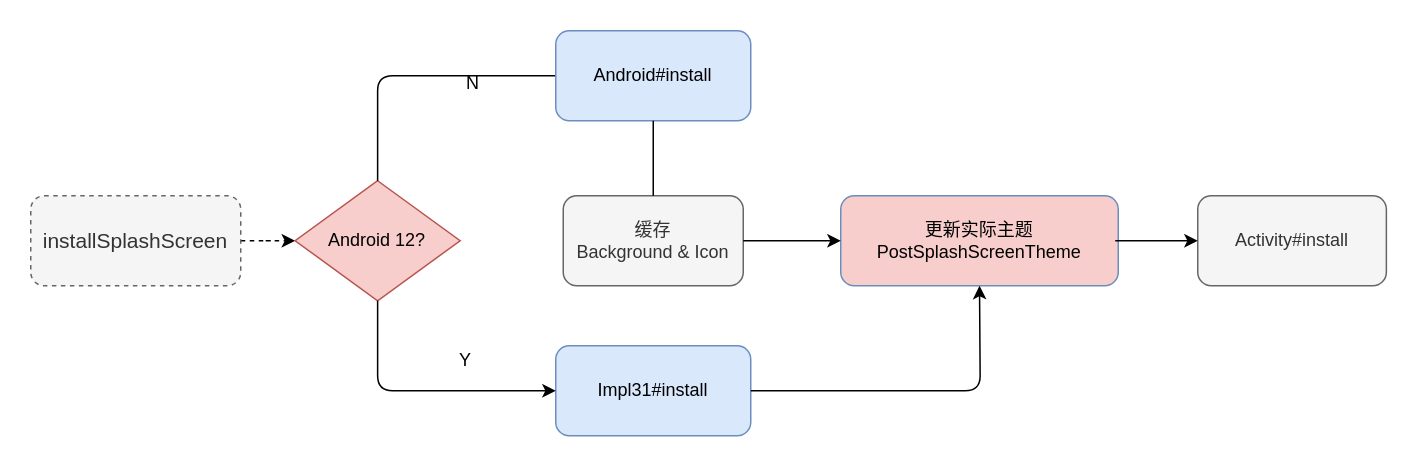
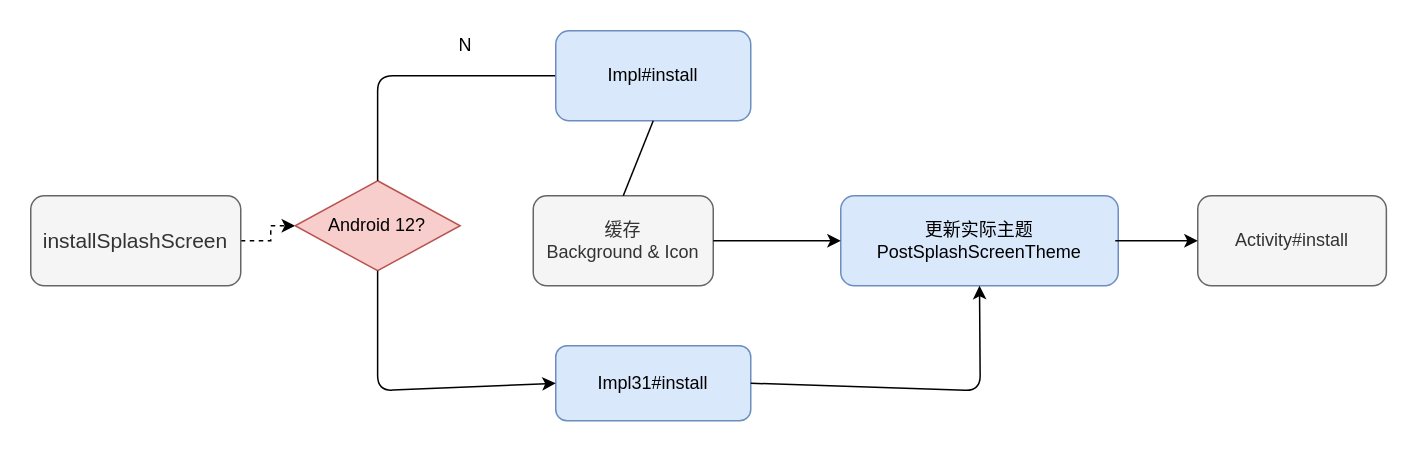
node "Android#install": label "Android#install" -> "Impl#install"
node "N": moved (473, 83) -> (466, 46)
node "installSplashScreen": style dashed -> solid
node "Android 12?": size 165x120 -> 165x90
node "缓存 Background & Icon": moved (653, 241) -> (623, 241)
node "更新实际主题 PostSplashScreenTheme": fillcolor #f8cecc -> #dae8fc
node "Y": removed
node "Impl31#install": size 195x90 -> 195x75
